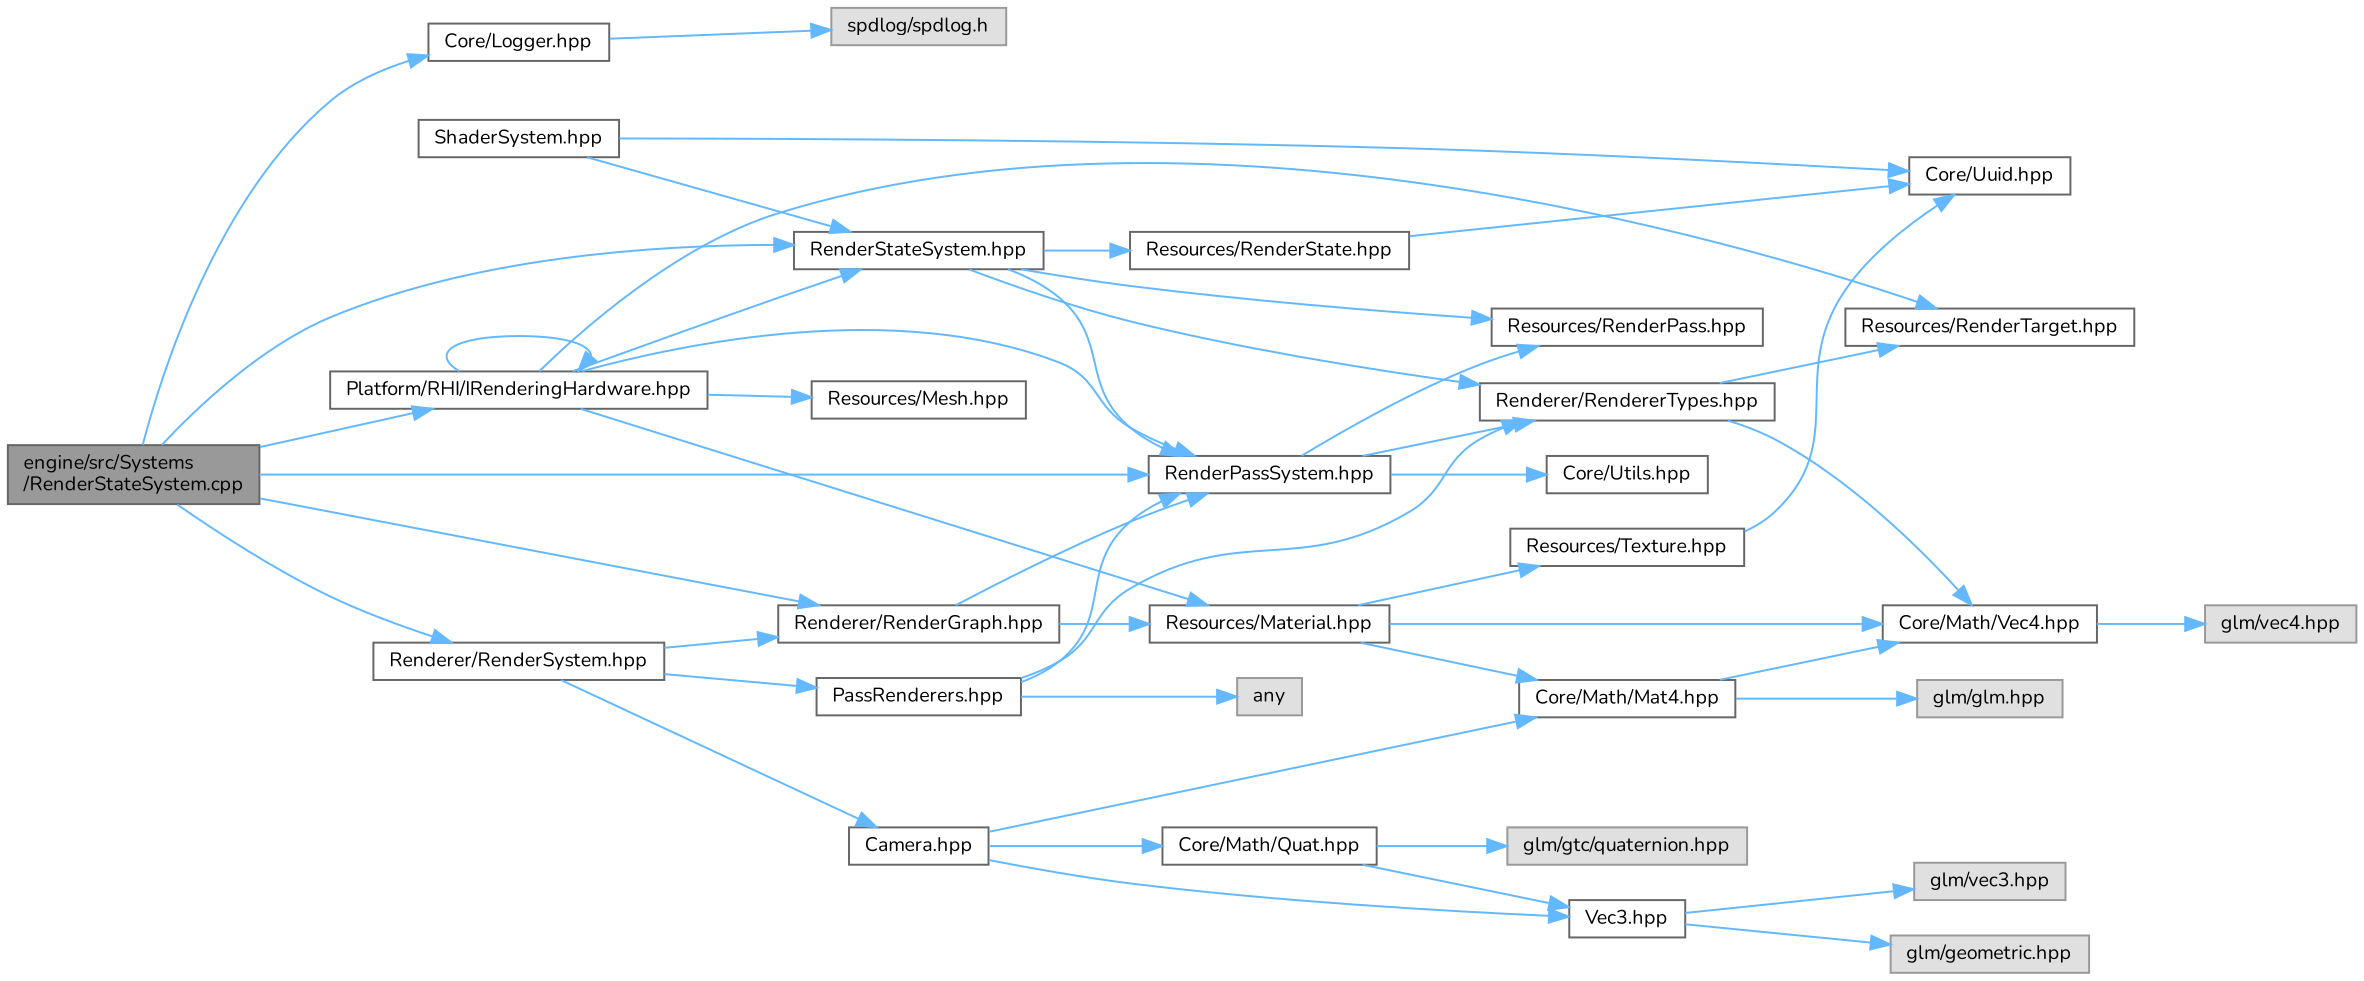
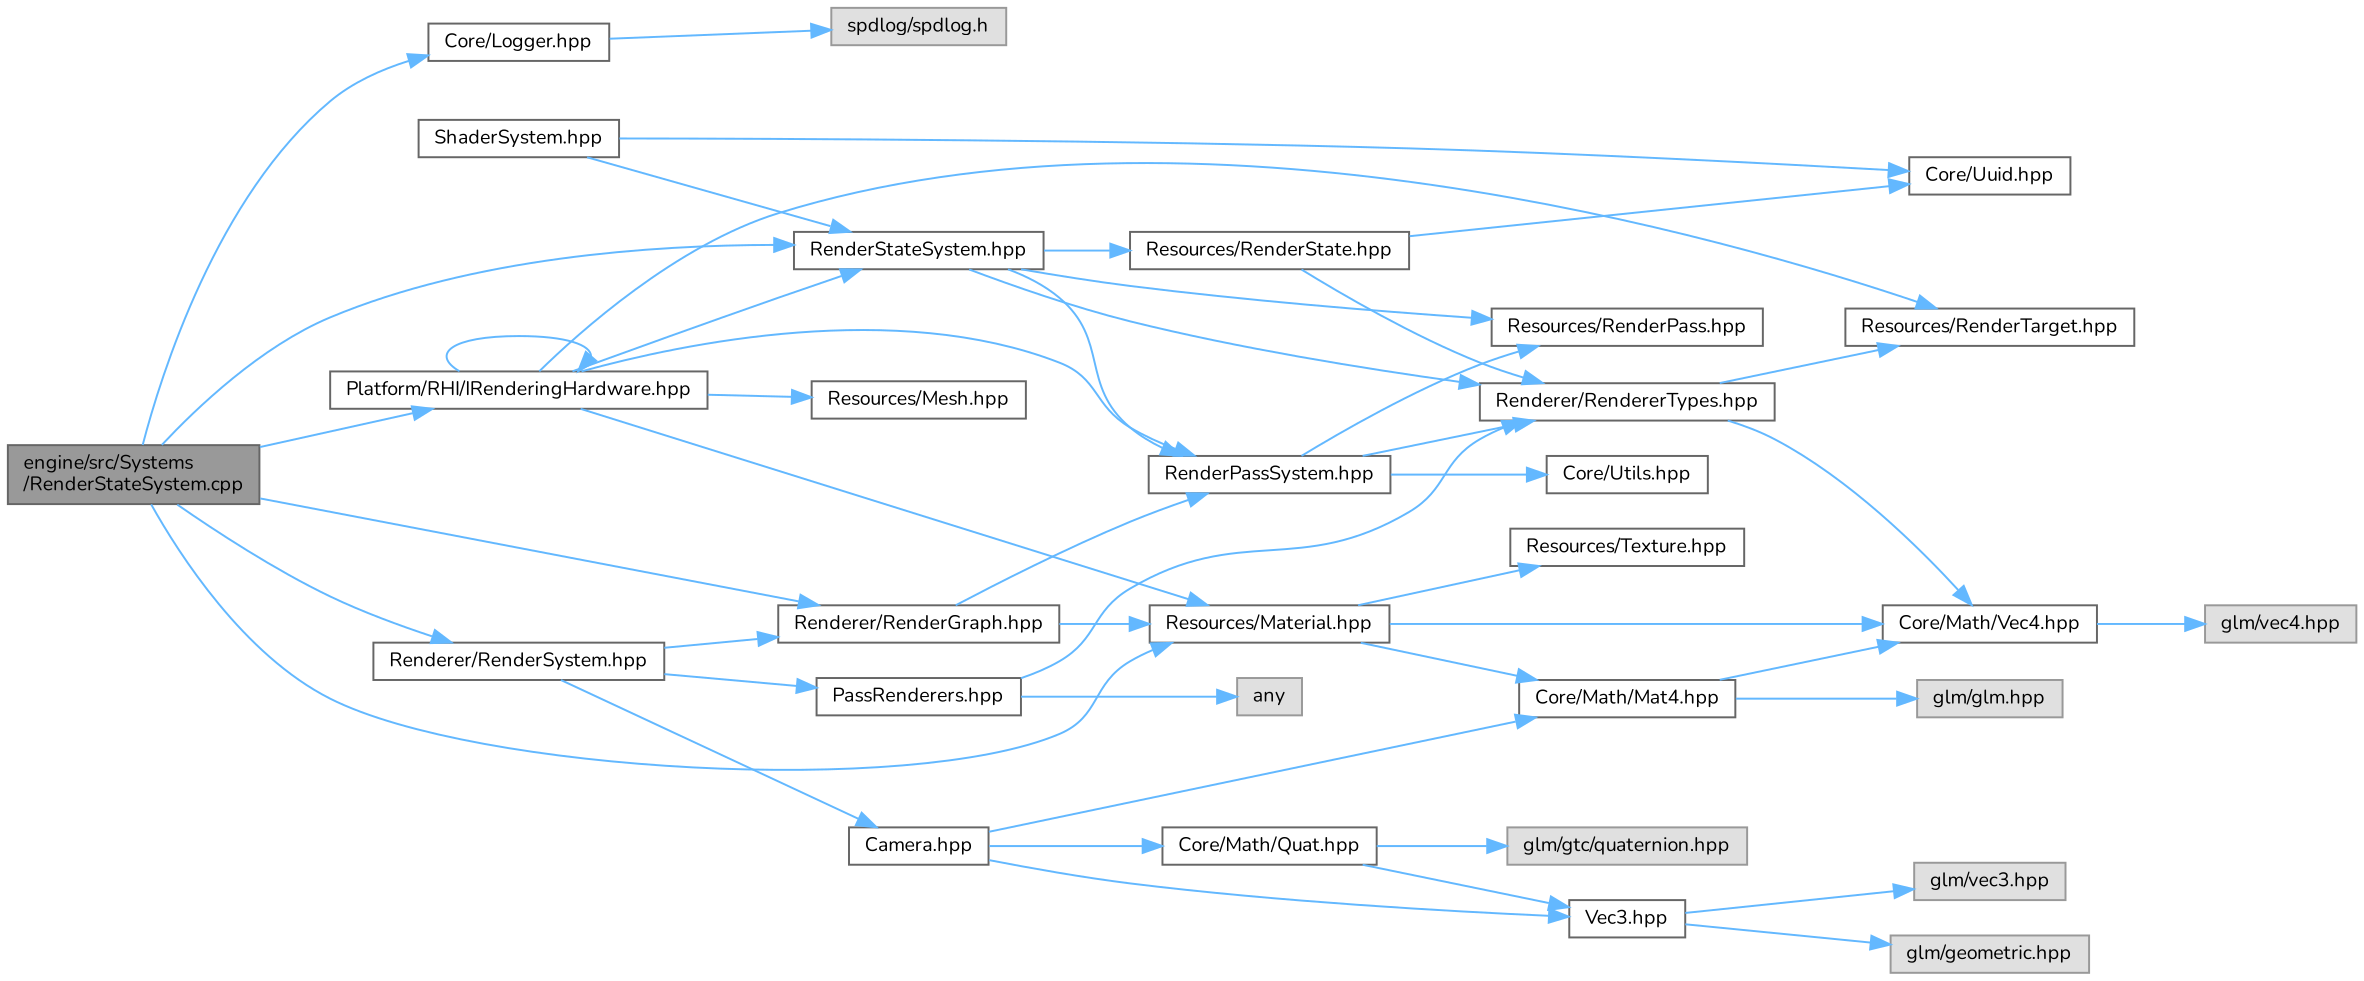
edge "Resources/RenderState.hpp" -> "Renderer/RendererTypes.hpp": added
edge "Resources/Texture.hpp" -> "Core/Uuid.hpp": removed
edge "engine/src/Systems /RenderStateSystem.cpp" -> "RenderPassSystem.hpp": now "engine/src/Systems /RenderStateSystem.cpp" -> "Resources/Material.hpp"
edge "PassRenderers.hpp" -> "RenderPassSystem.hpp": removed
